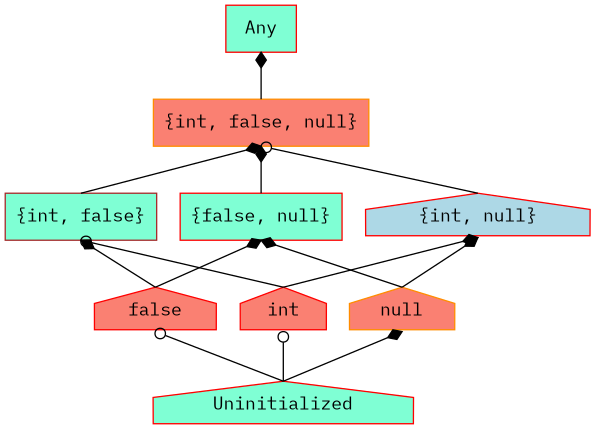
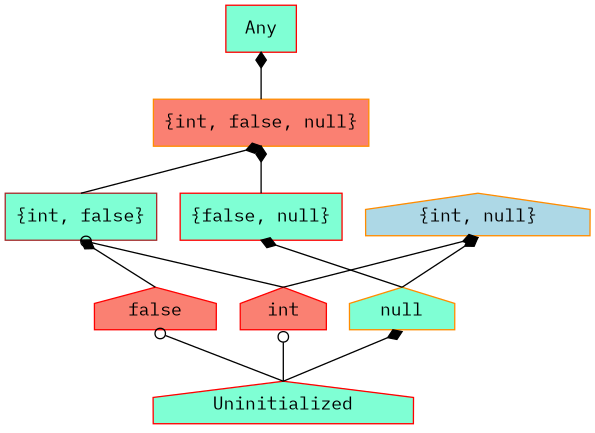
edge "{int, null}" -> "{int, false, null}": removed
node "{int, null}": color red -> darkorange
edge "false" -> "{false, null}": removed
node "null": fillcolor salmon -> aquamarine
